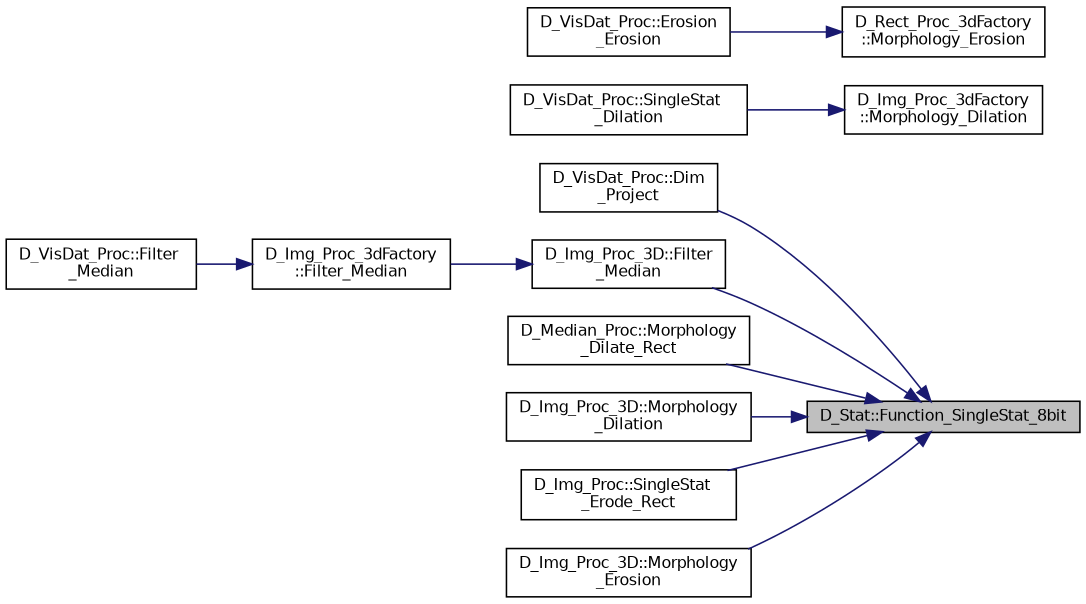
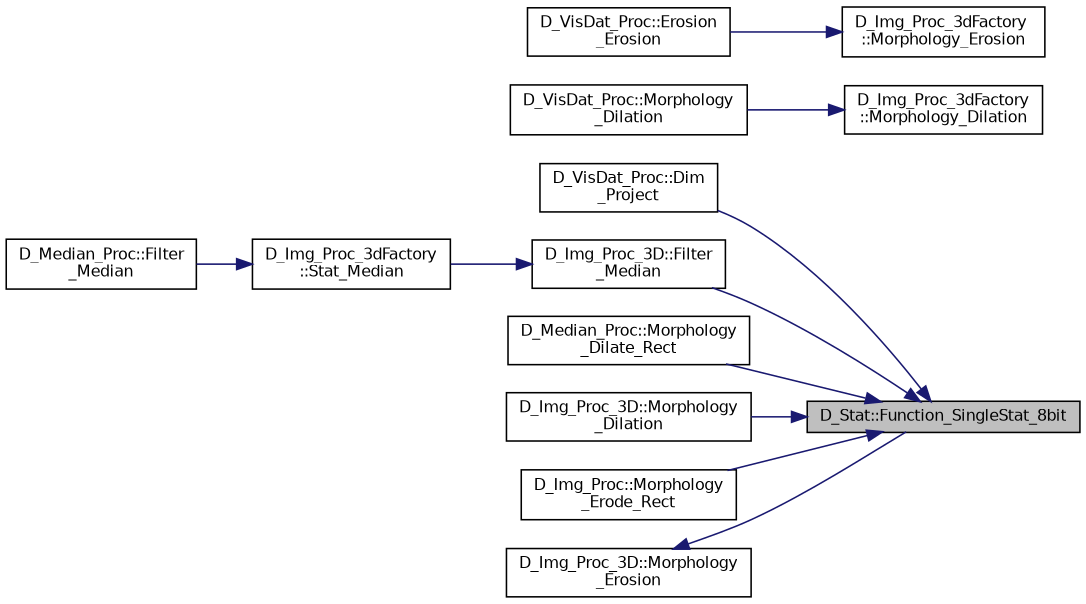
node "D_Rect_Proc_3dFactory ::Morphology_Erosion": label "D_Rect_Proc_3dFactory ::Morphology_Erosion" -> "D_Img_Proc_3dFactory ::Morphology_Erosion"
node "D_VisDat_Proc::SingleStat _Dilation": label "D_VisDat_Proc::SingleStat _Dilation" -> "D_VisDat_Proc::Morphology _Dilation"
node "D_VisDat_Proc::Filter _Median": label "D_VisDat_Proc::Filter _Median" -> "D_Median_Proc::Filter _Median"
node "D_Img_Proc_3dFactory ::Filter_Median": label "D_Img_Proc_3dFactory ::Filter_Median" -> "D_Img_Proc_3dFactory ::Stat_Median"
node "D_Img_Proc::SingleStat _Erode_Rect": label "D_Img_Proc::SingleStat _Erode_Rect" -> "D_Img_Proc::Morphology _Erode_Rect"
edge "D_Img_Proc_3D::Morphology _Erosion" -> "D_Stat::Function_SingleStat_8bit": reversed
